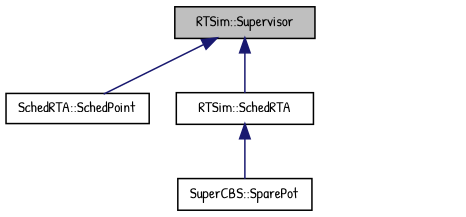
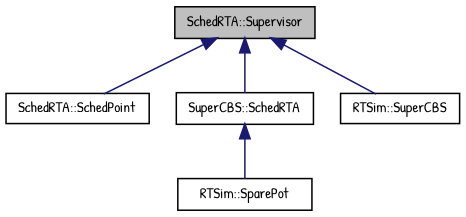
node "RTSim::Supervisor": label "RTSim::Supervisor" -> "SchedRTA::Supervisor"
node "RTSim::SchedRTA": label "RTSim::SchedRTA" -> "SuperCBS::SchedRTA"
node "RTSim::SuperCBS": added
node "SuperCBS::SparePot": label "SuperCBS::SparePot" -> "RTSim::SparePot"
